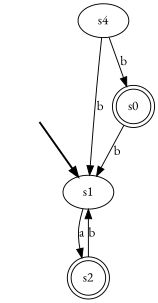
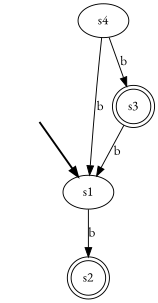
node "s0": label "s0" -> "s3"
edge "s1" -> "s2": label "a" -> "b"
edge "s2" -> "s1": removed, label "b"
